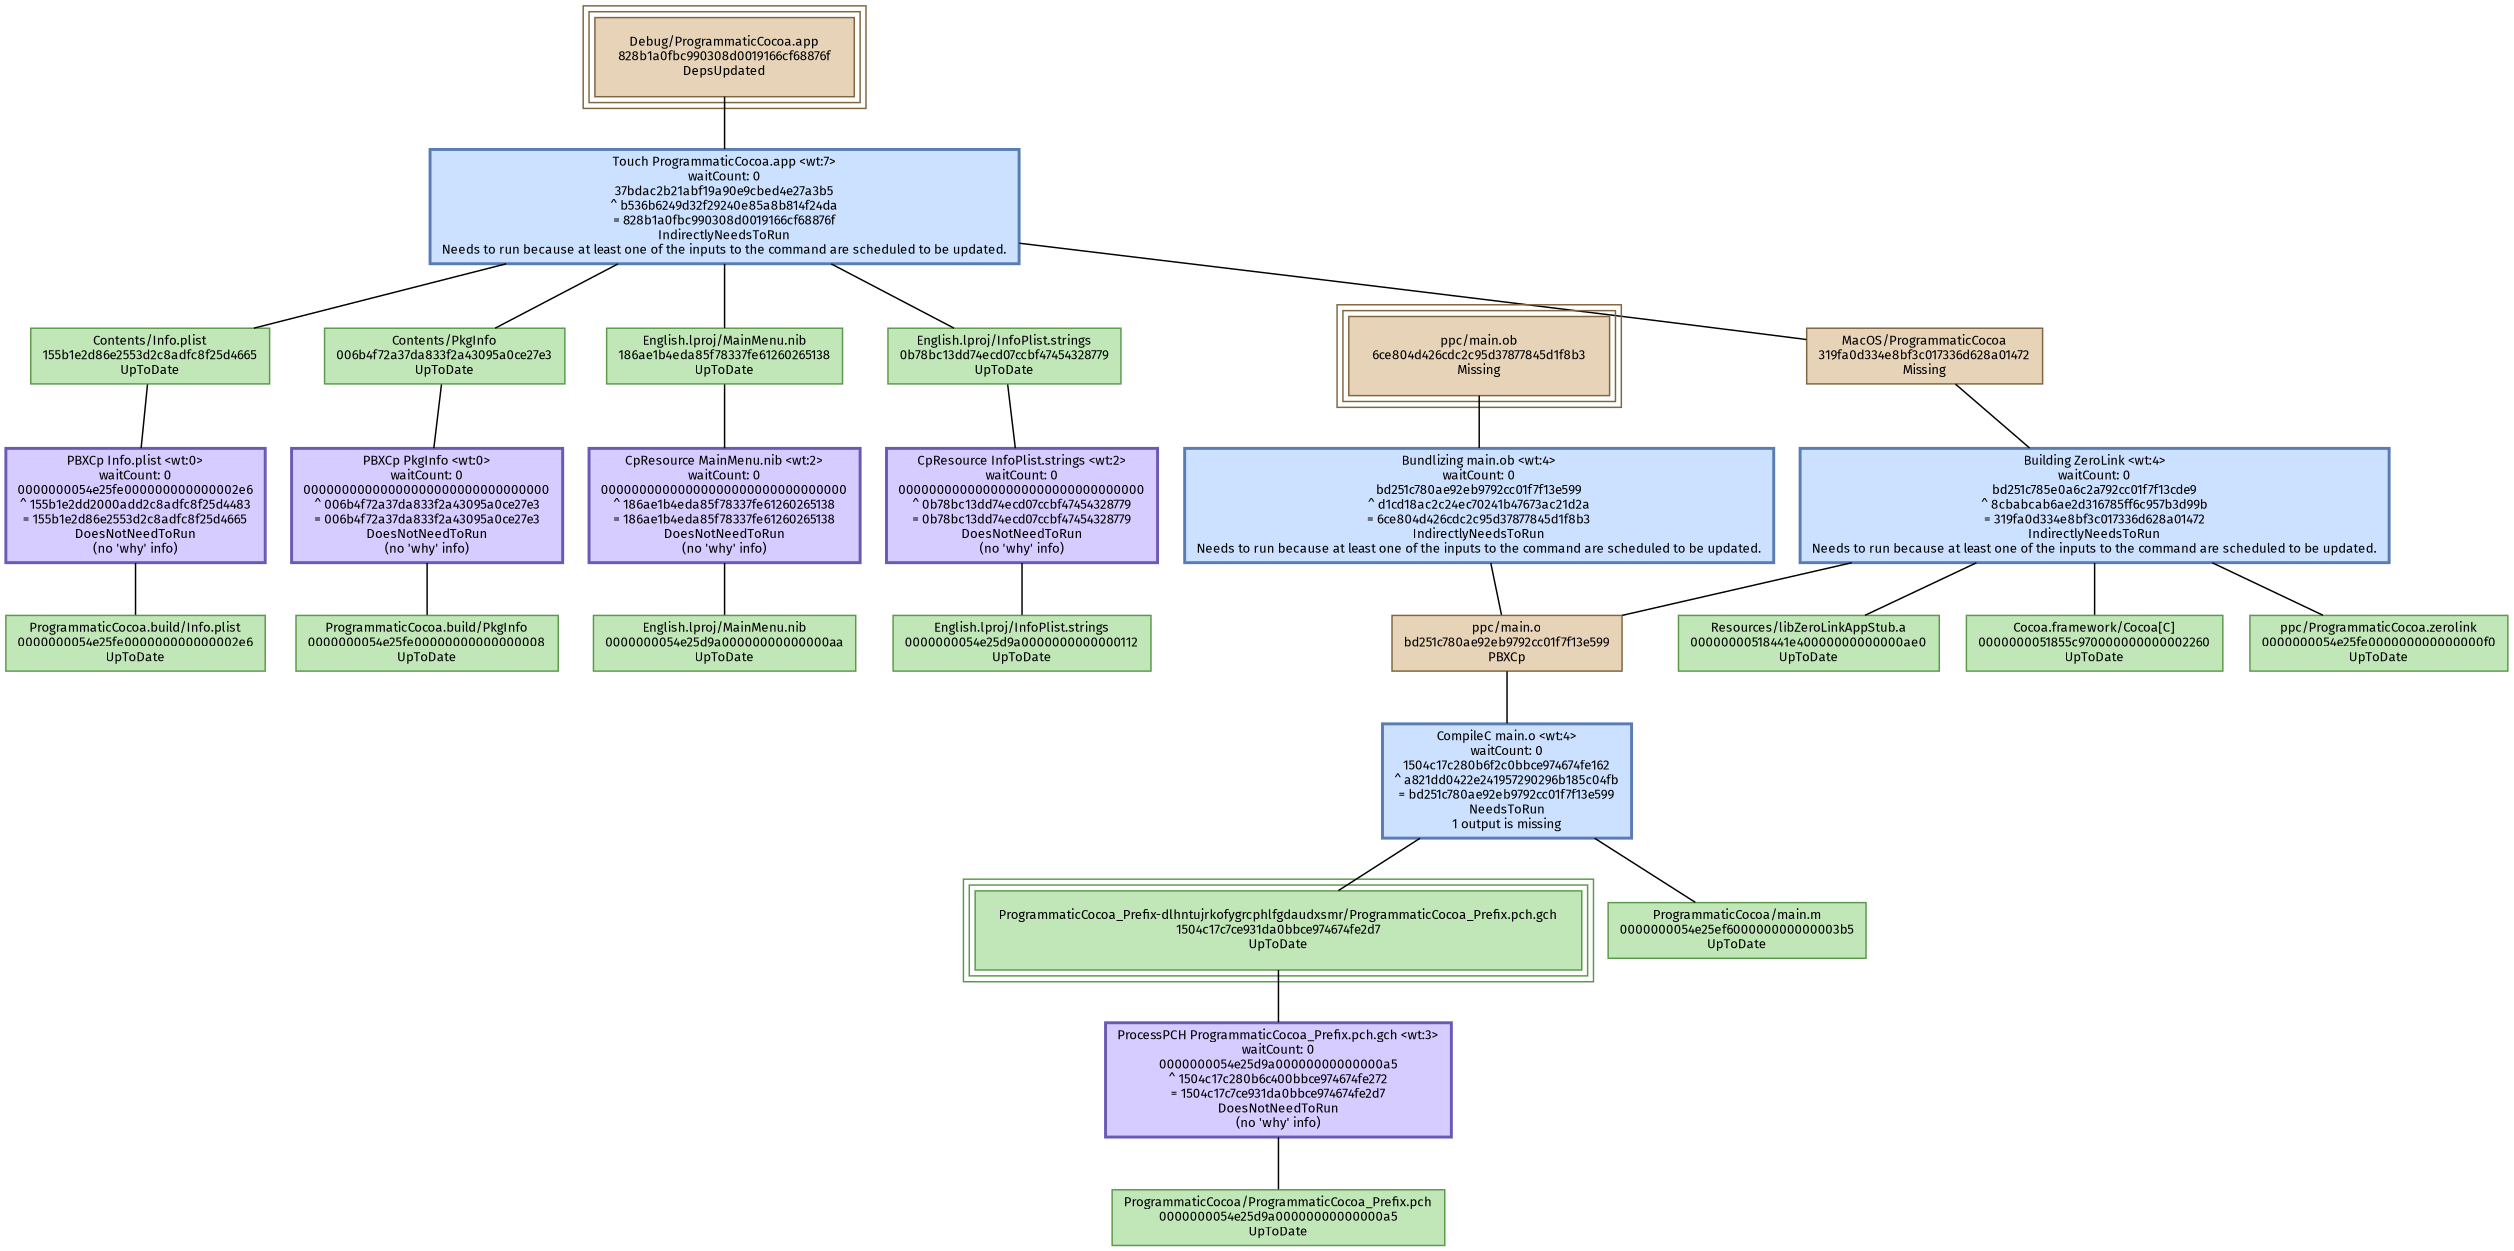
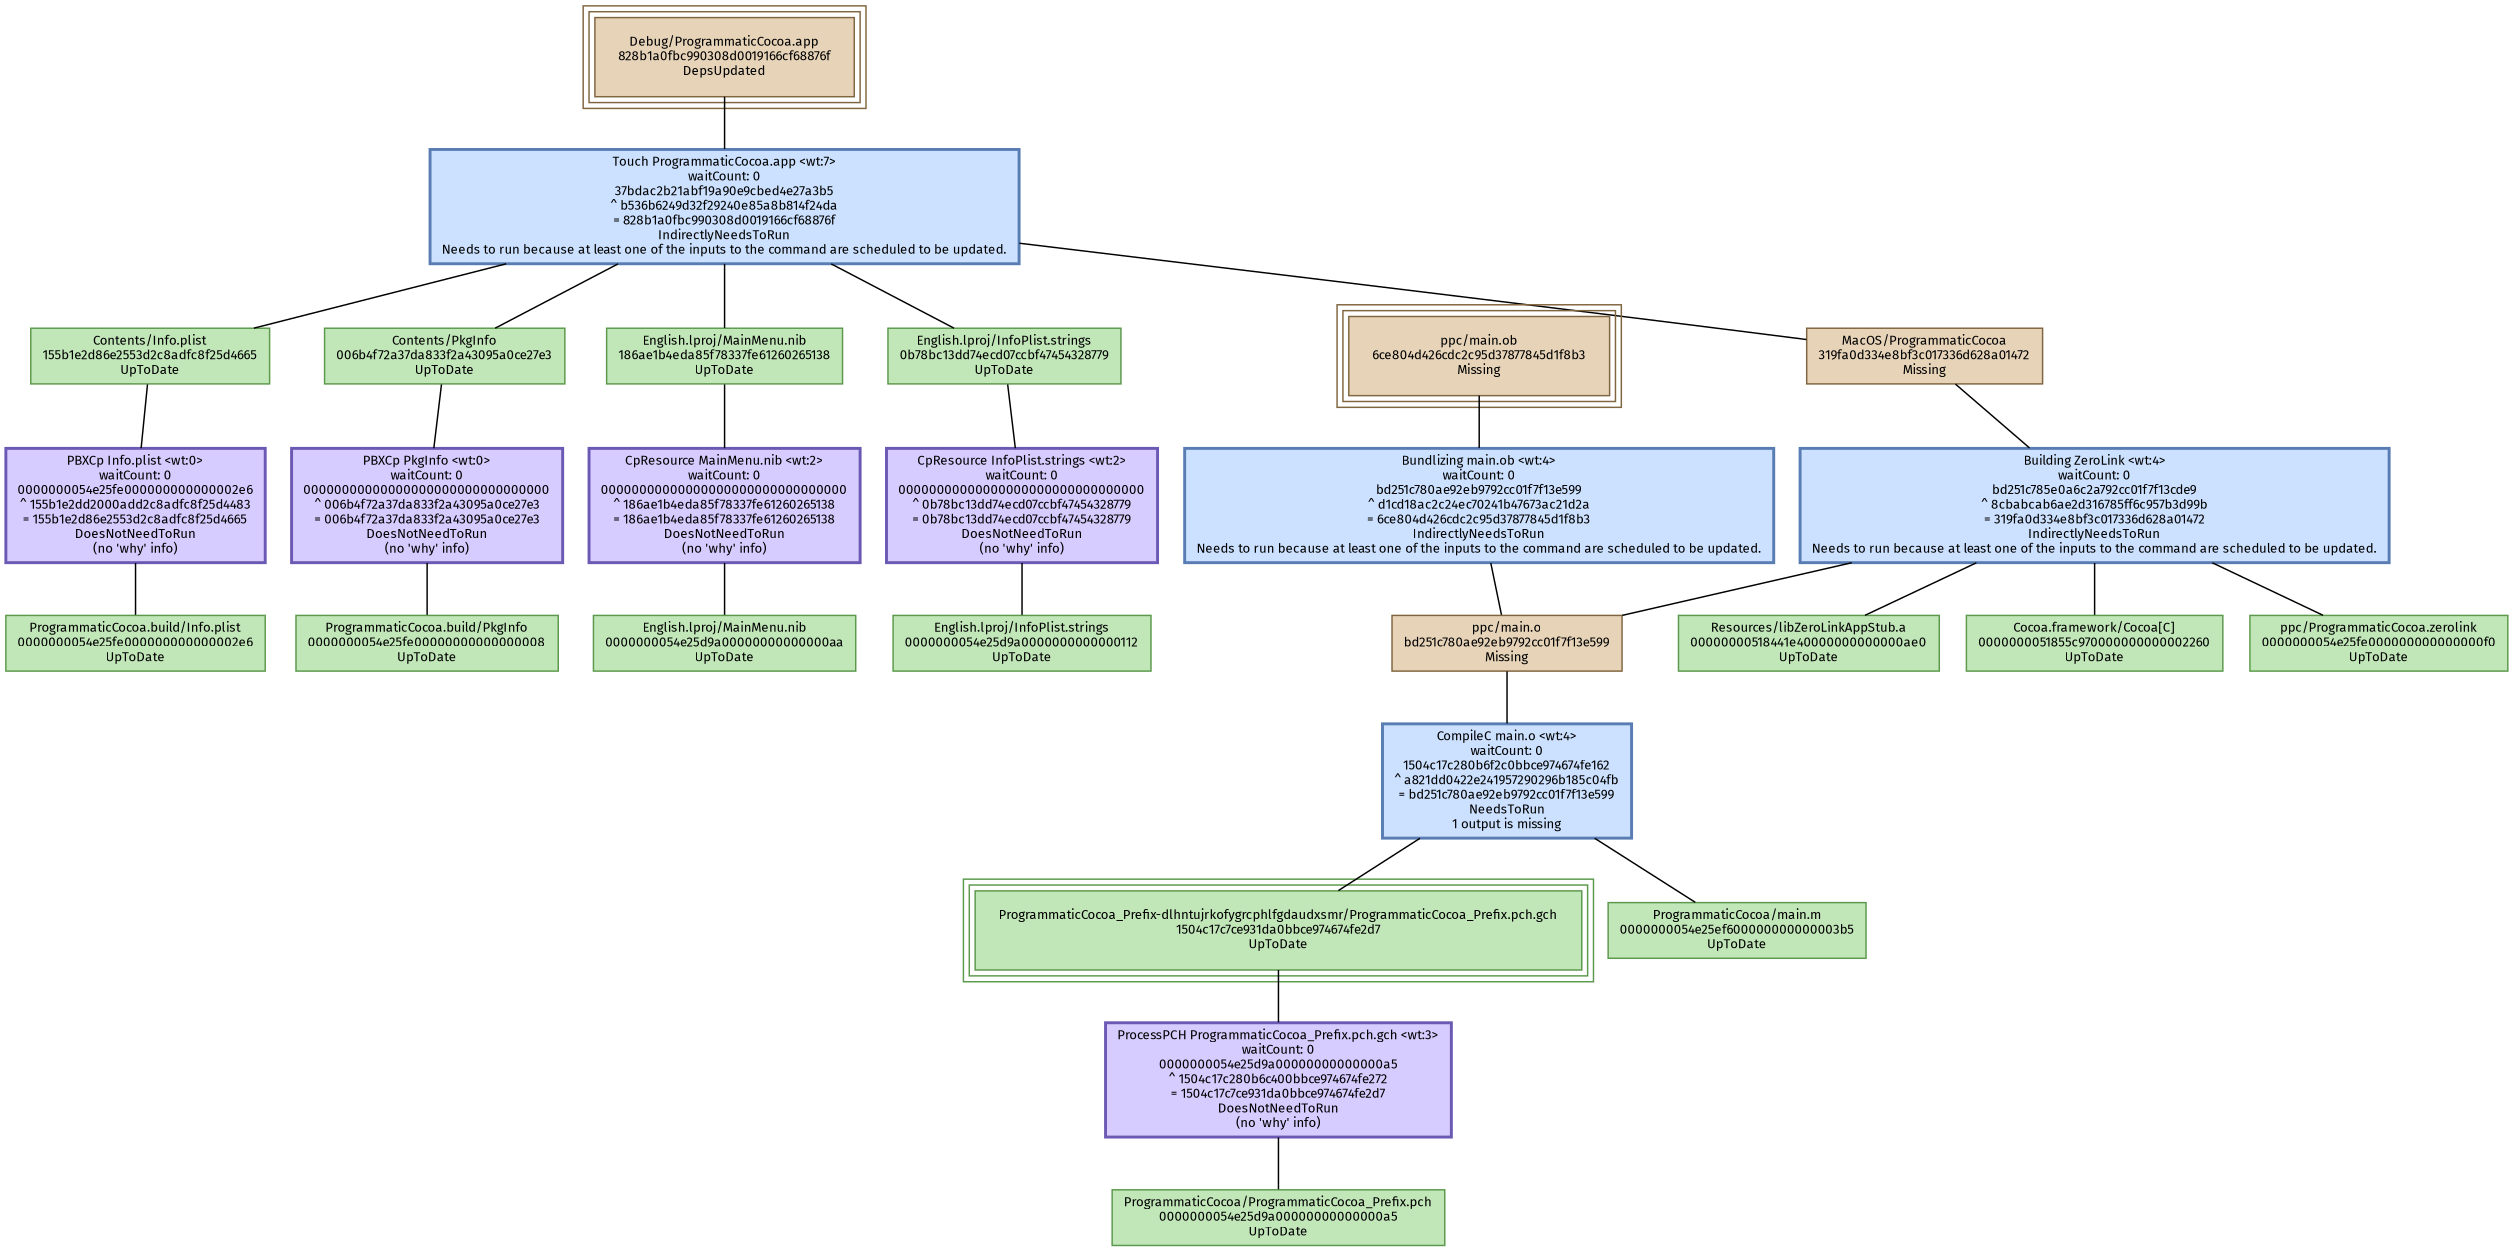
node "ppc/main.o bd251c780ae92eb9792cc01f7f13e599 PBXCp": label "ppc/main.o bd251c780ae92eb9792cc01f7f13e599 PBXCp" -> "ppc/main.o bd251c780ae92eb9792cc01f7f13e599 Missing"
